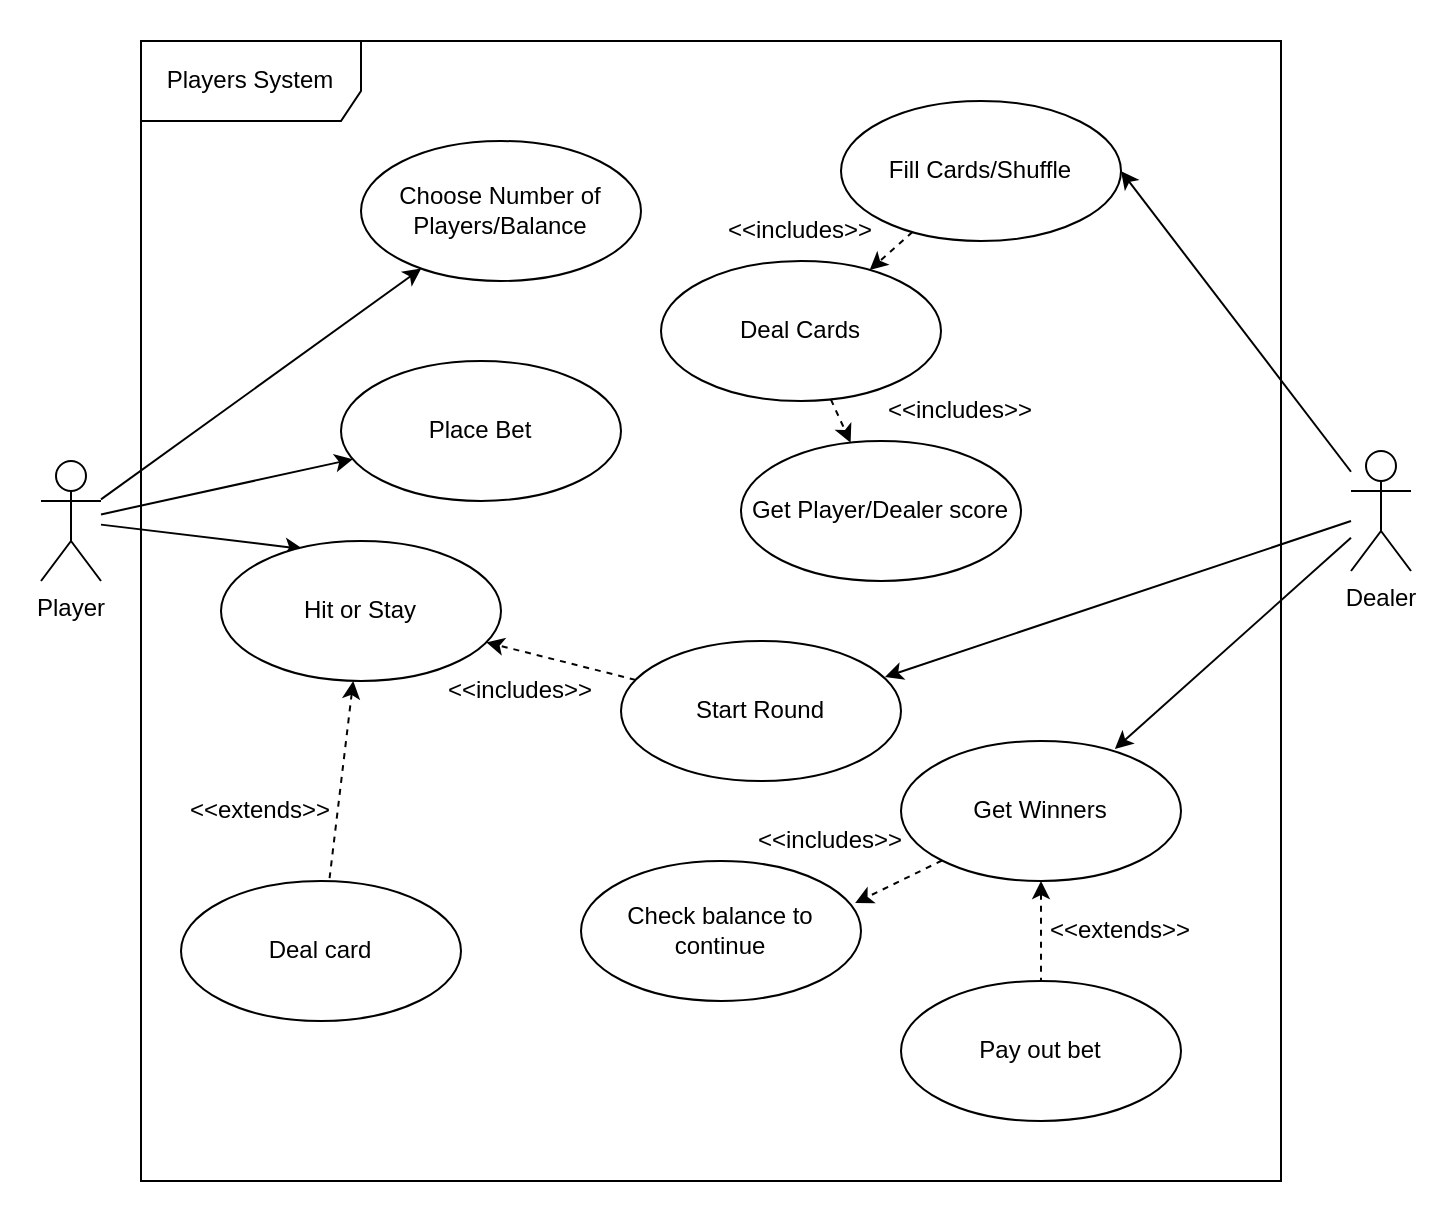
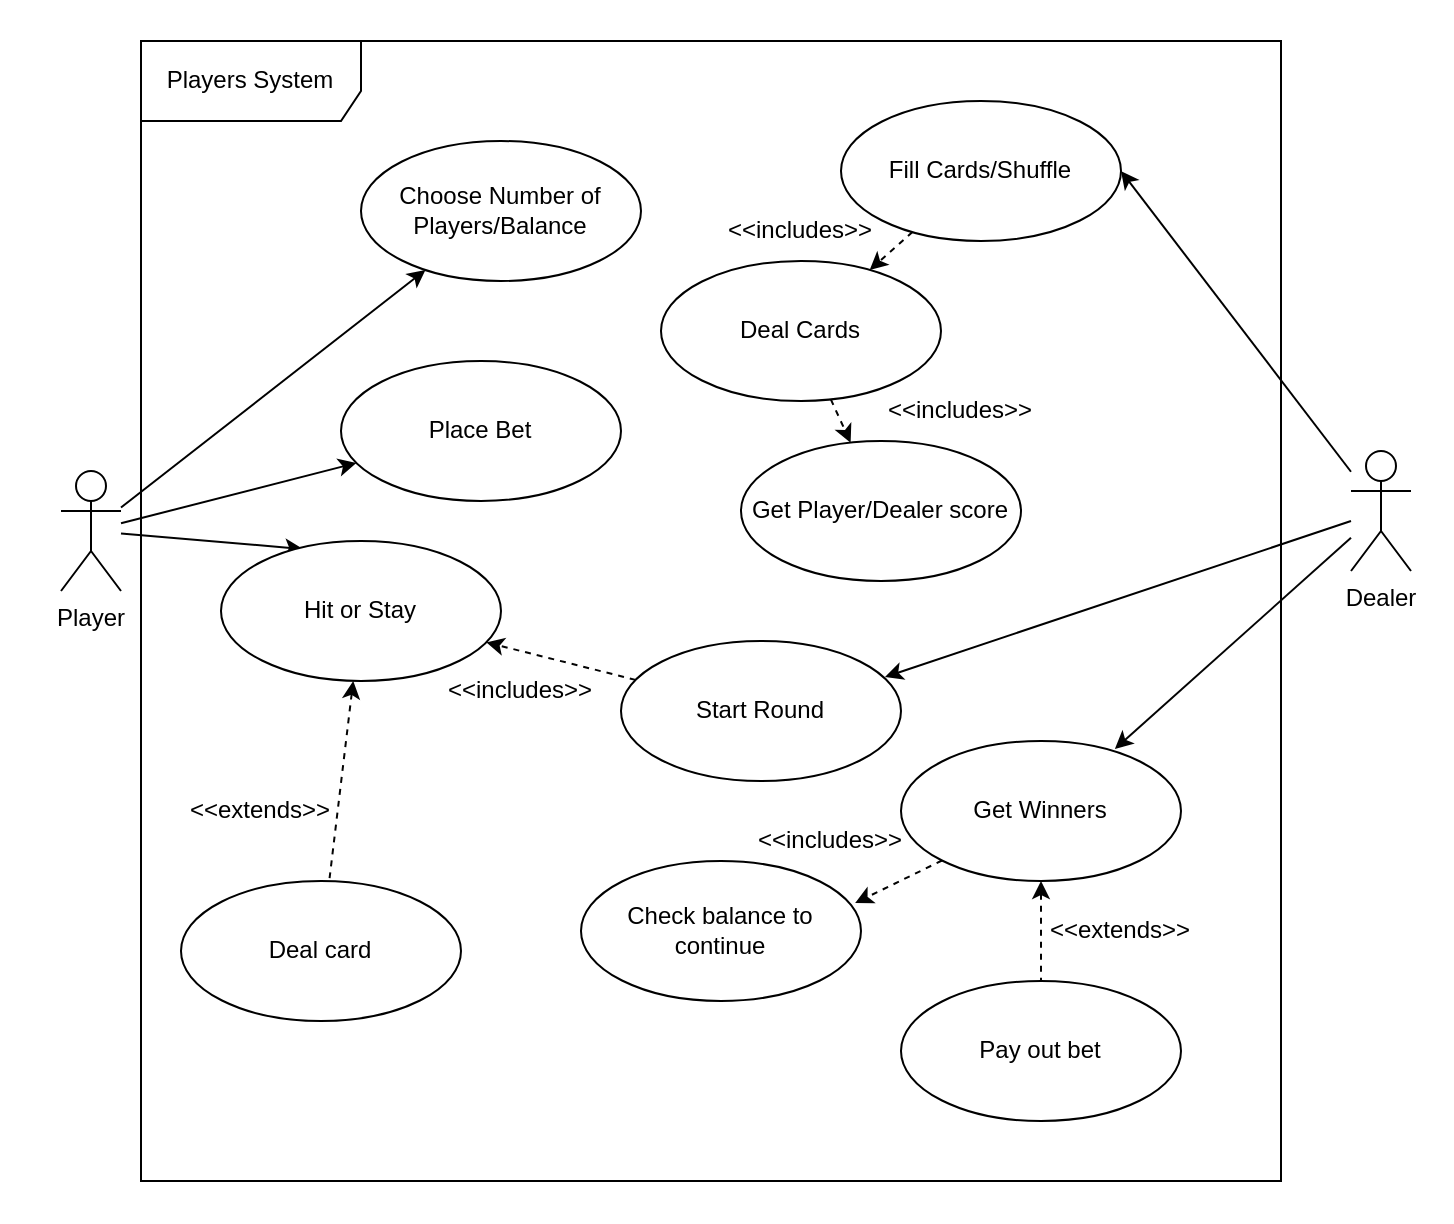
node "Player": moved (71, 521) -> (91, 531)
